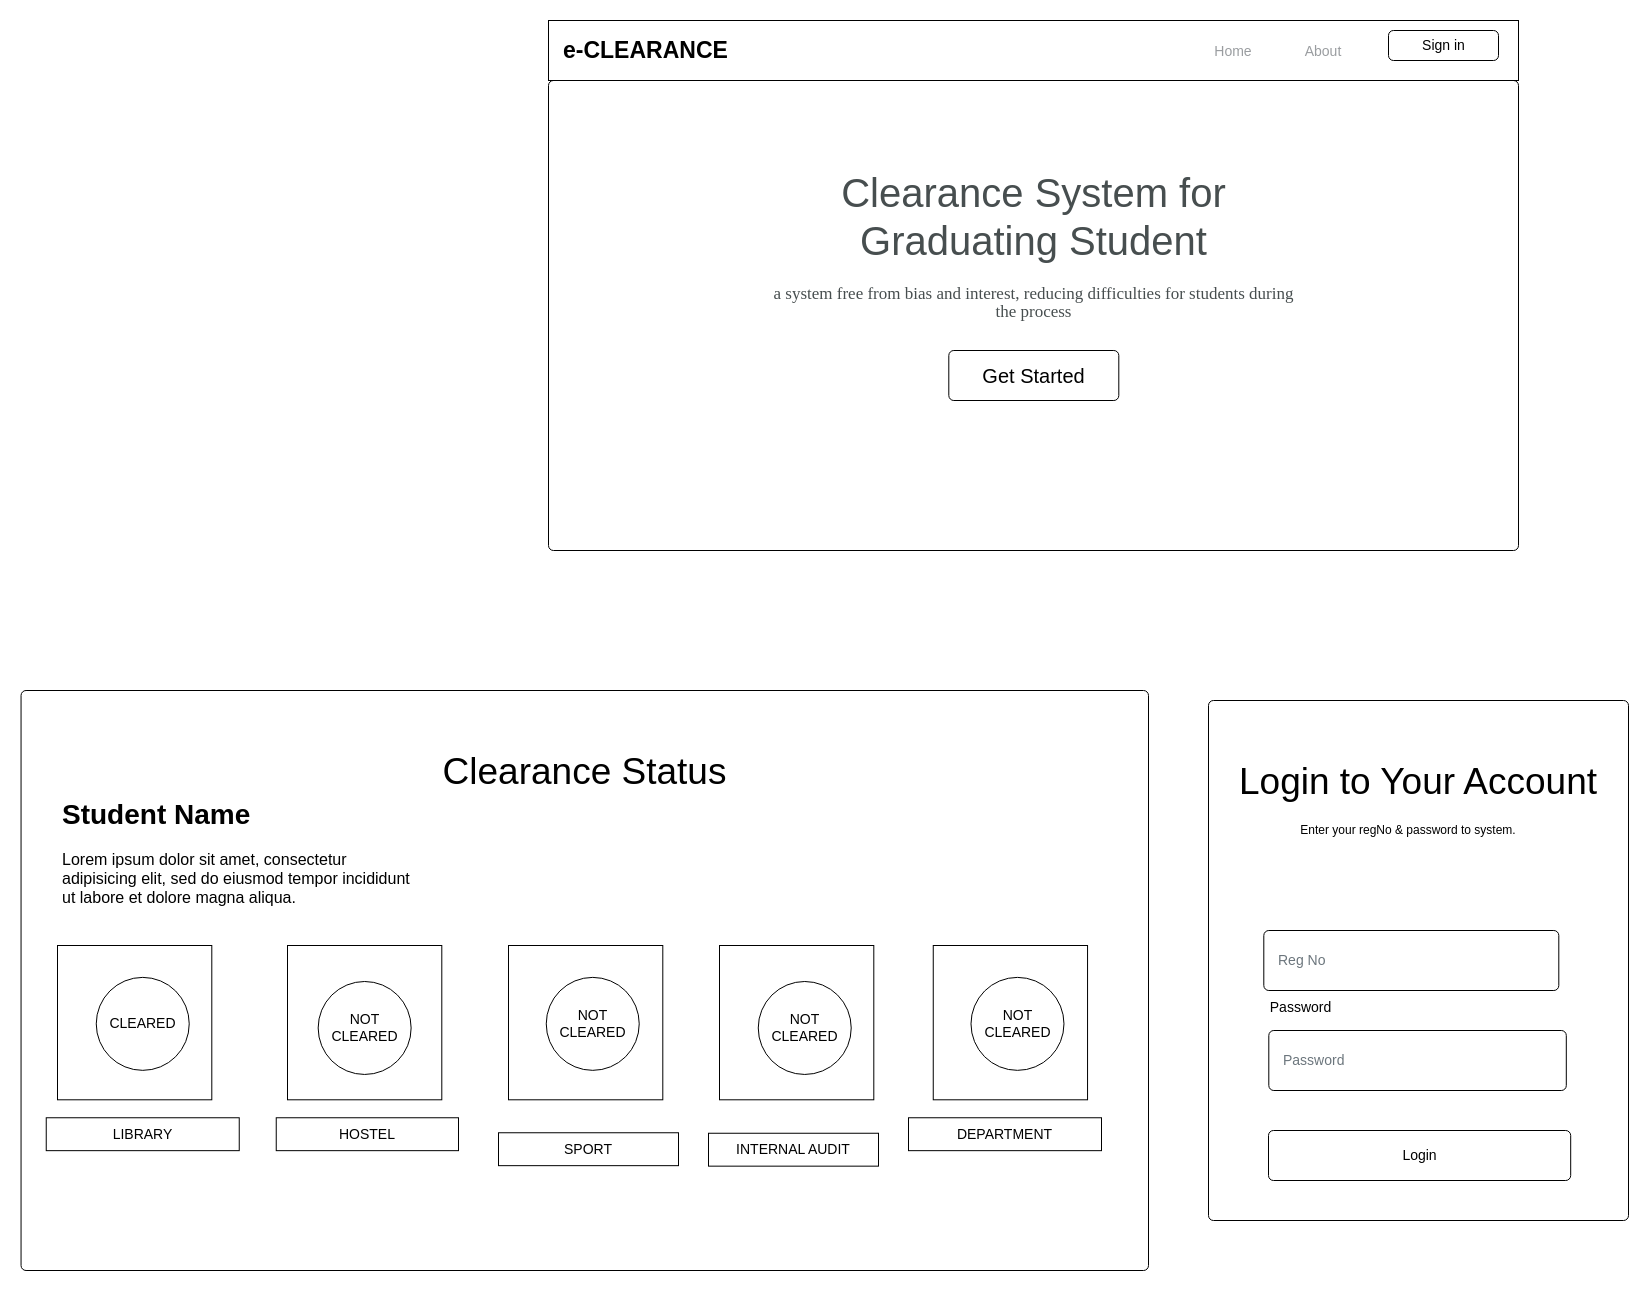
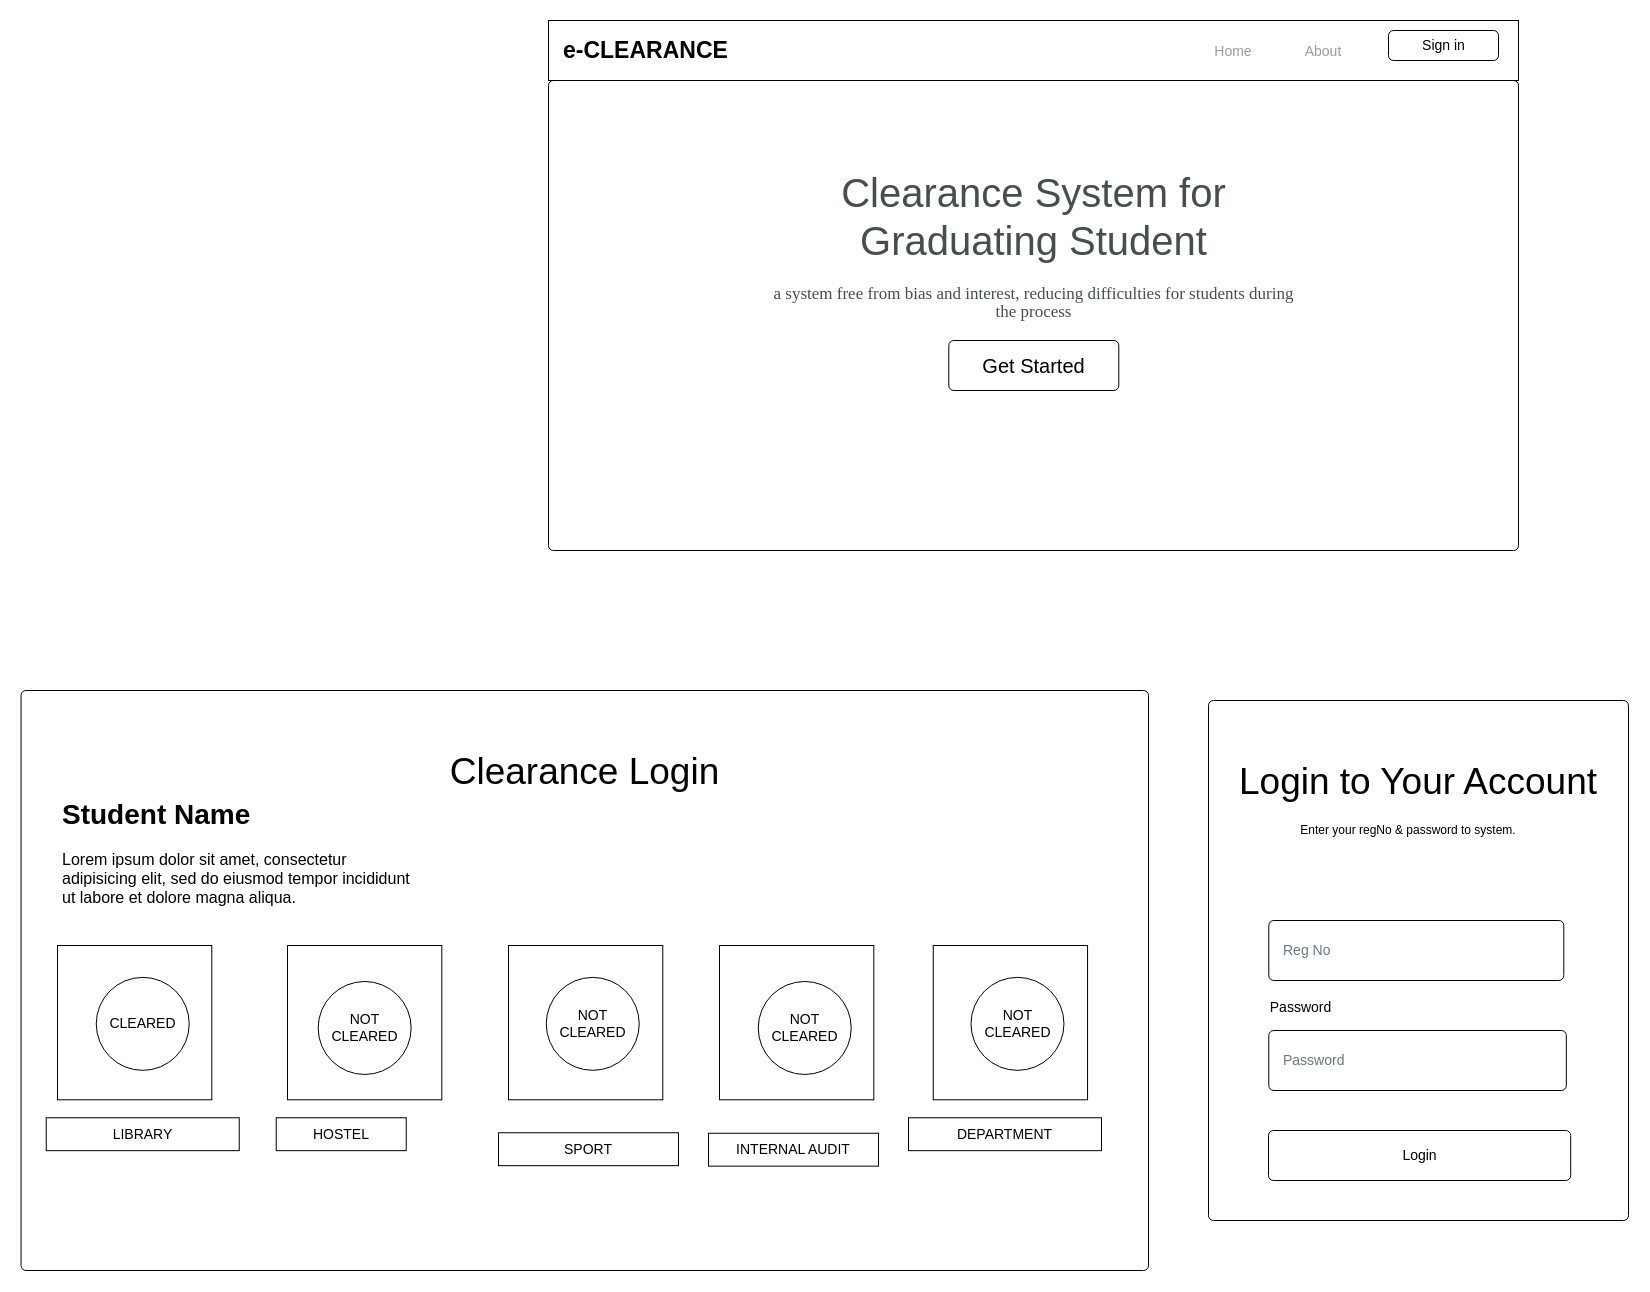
node "Get Started": moved (1034, 376) -> (1034, 366)
node "Clearance Status": label "Clearance Status" -> "Clearance Login"
node "Reg No": moved (1411, 961) -> (1416, 951)
node "HOSTEL": size 182x33 -> 130x33
